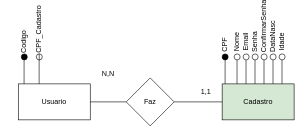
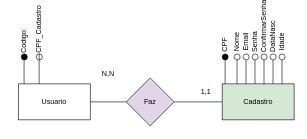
node "Faz": fillcolor #ffffff -> #e1d5e7
